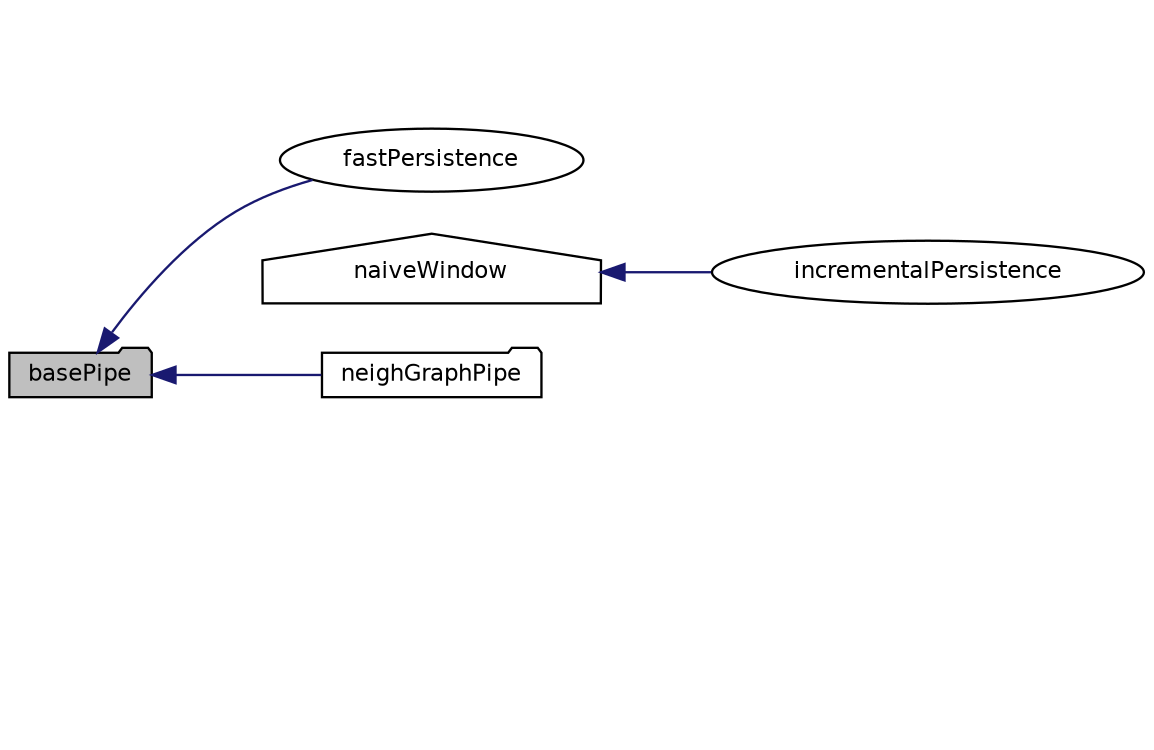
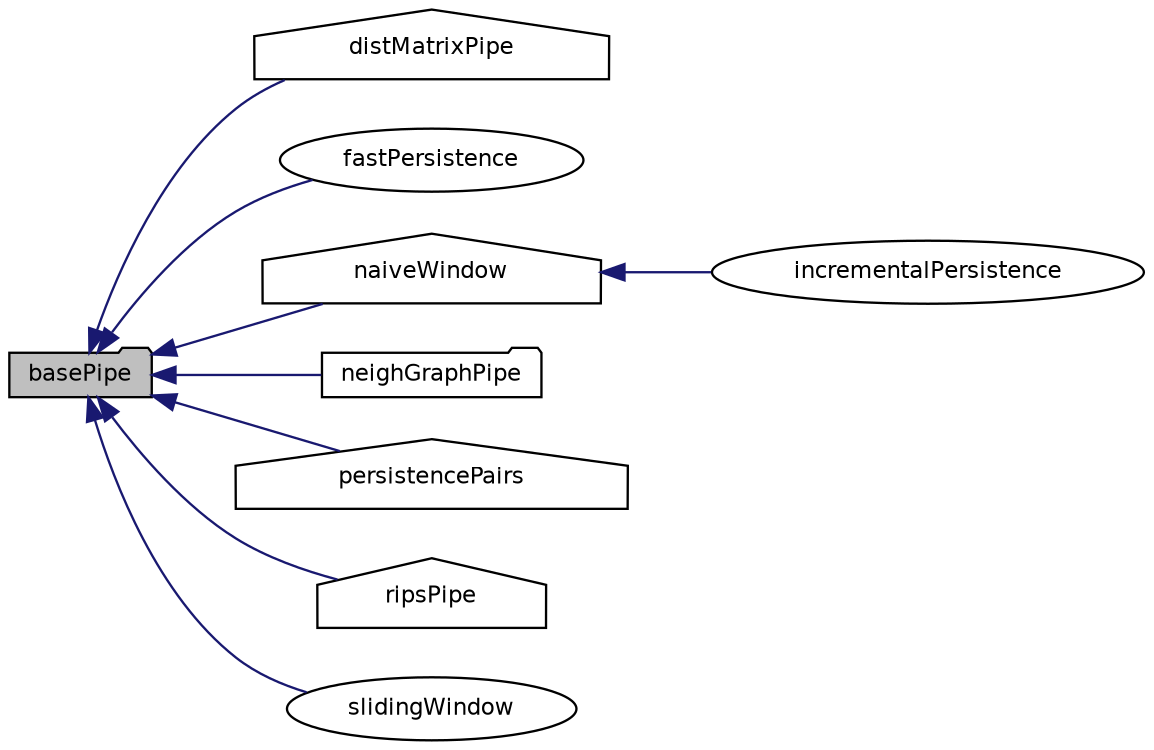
node "distMatrixPipe": added
edge "naiveWindow" -> "basePipe": added
node "persistencePairs": added
node "ripsPipe": added
node "slidingWindow": added
